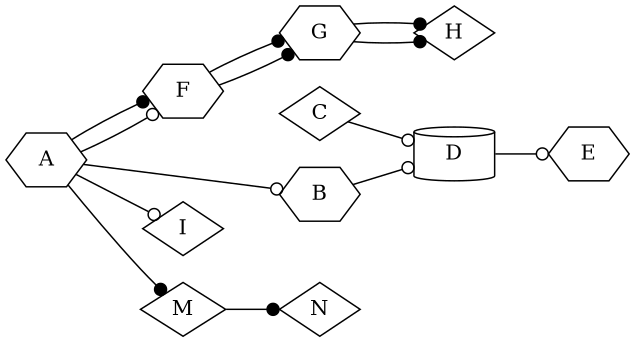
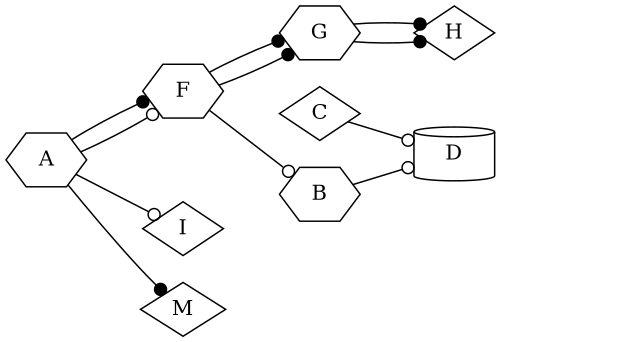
node "E": removed
edge "A" -> "B": now "F" -> "B"
node "N": removed
